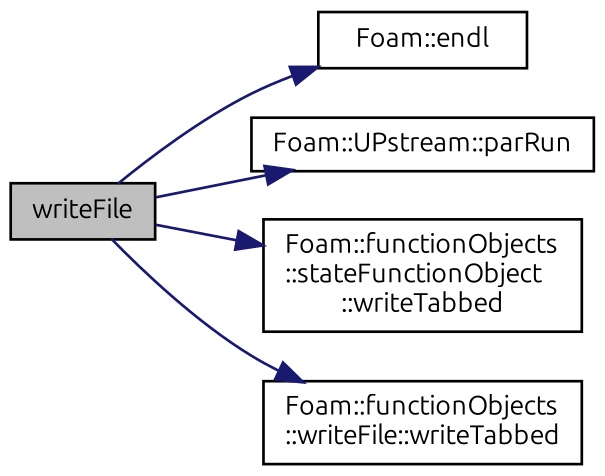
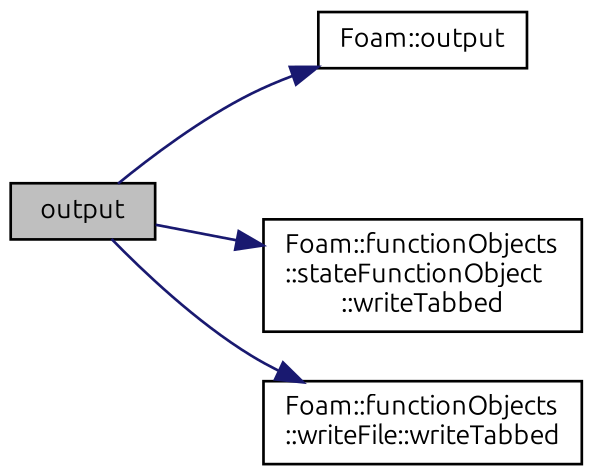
node "Foam::endl": label "Foam::endl" -> "Foam::output"
node "Foam::UPstream::parRun": removed
node "writeFile": label "writeFile" -> "output"
